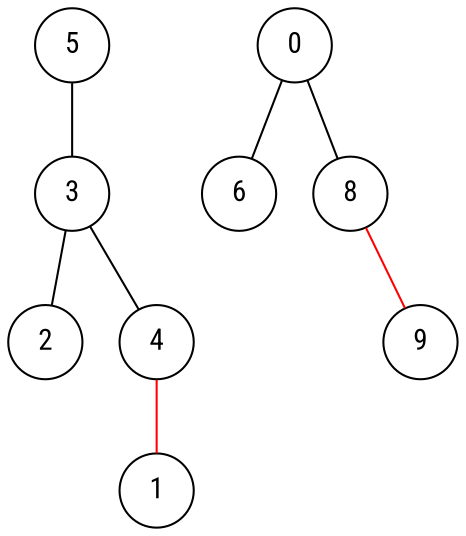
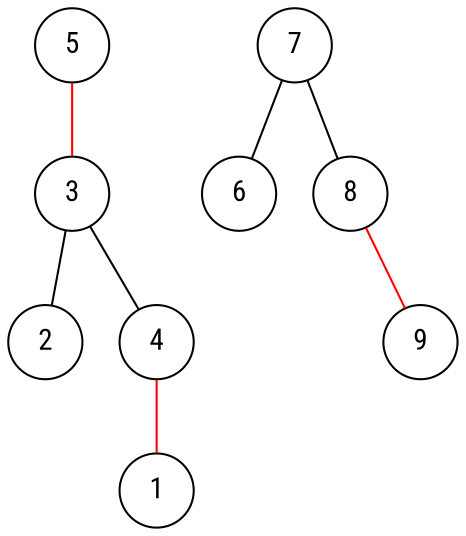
node "0": label "0" -> "7"
edge "5" -- "3": color black -> red
